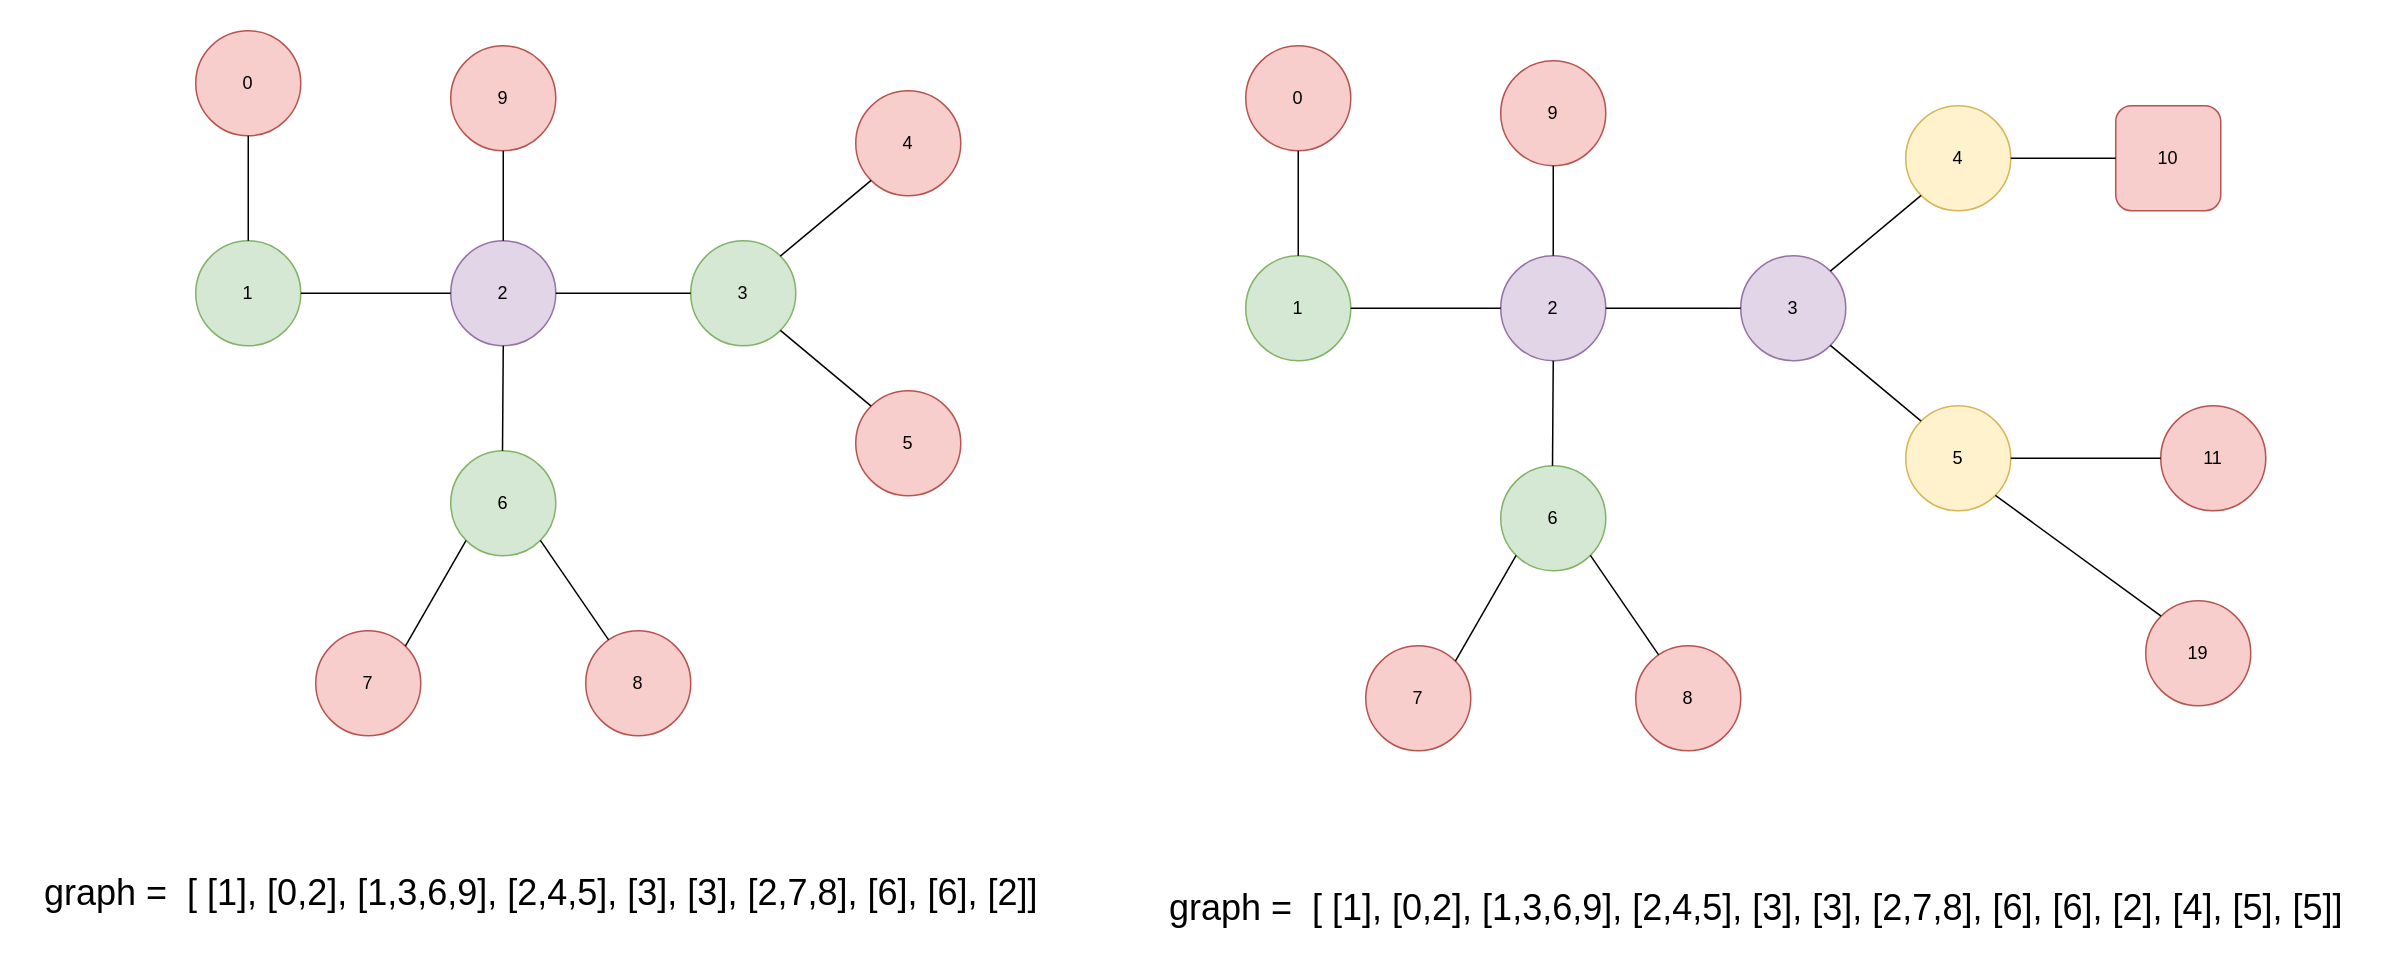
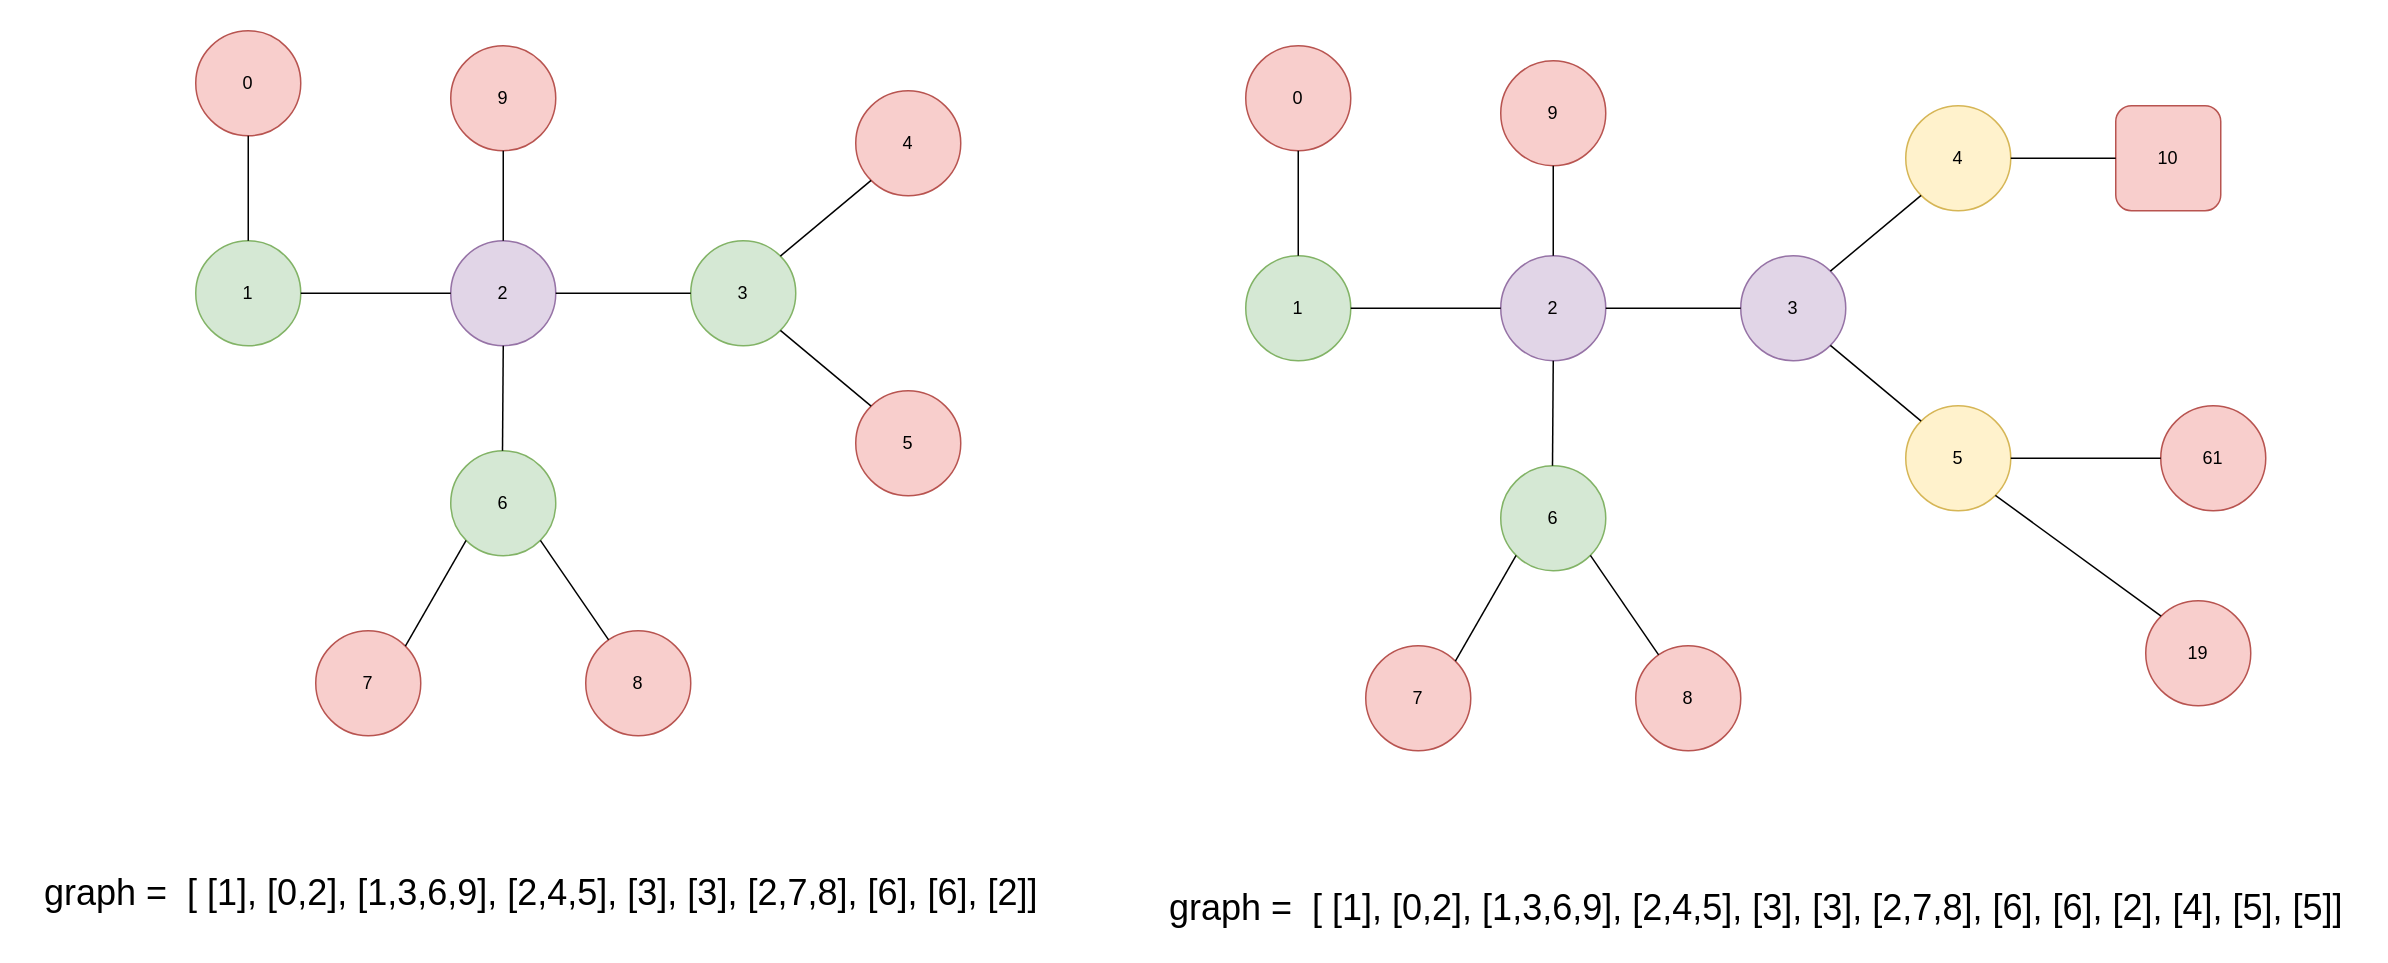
node "11": label "11" -> "61"
